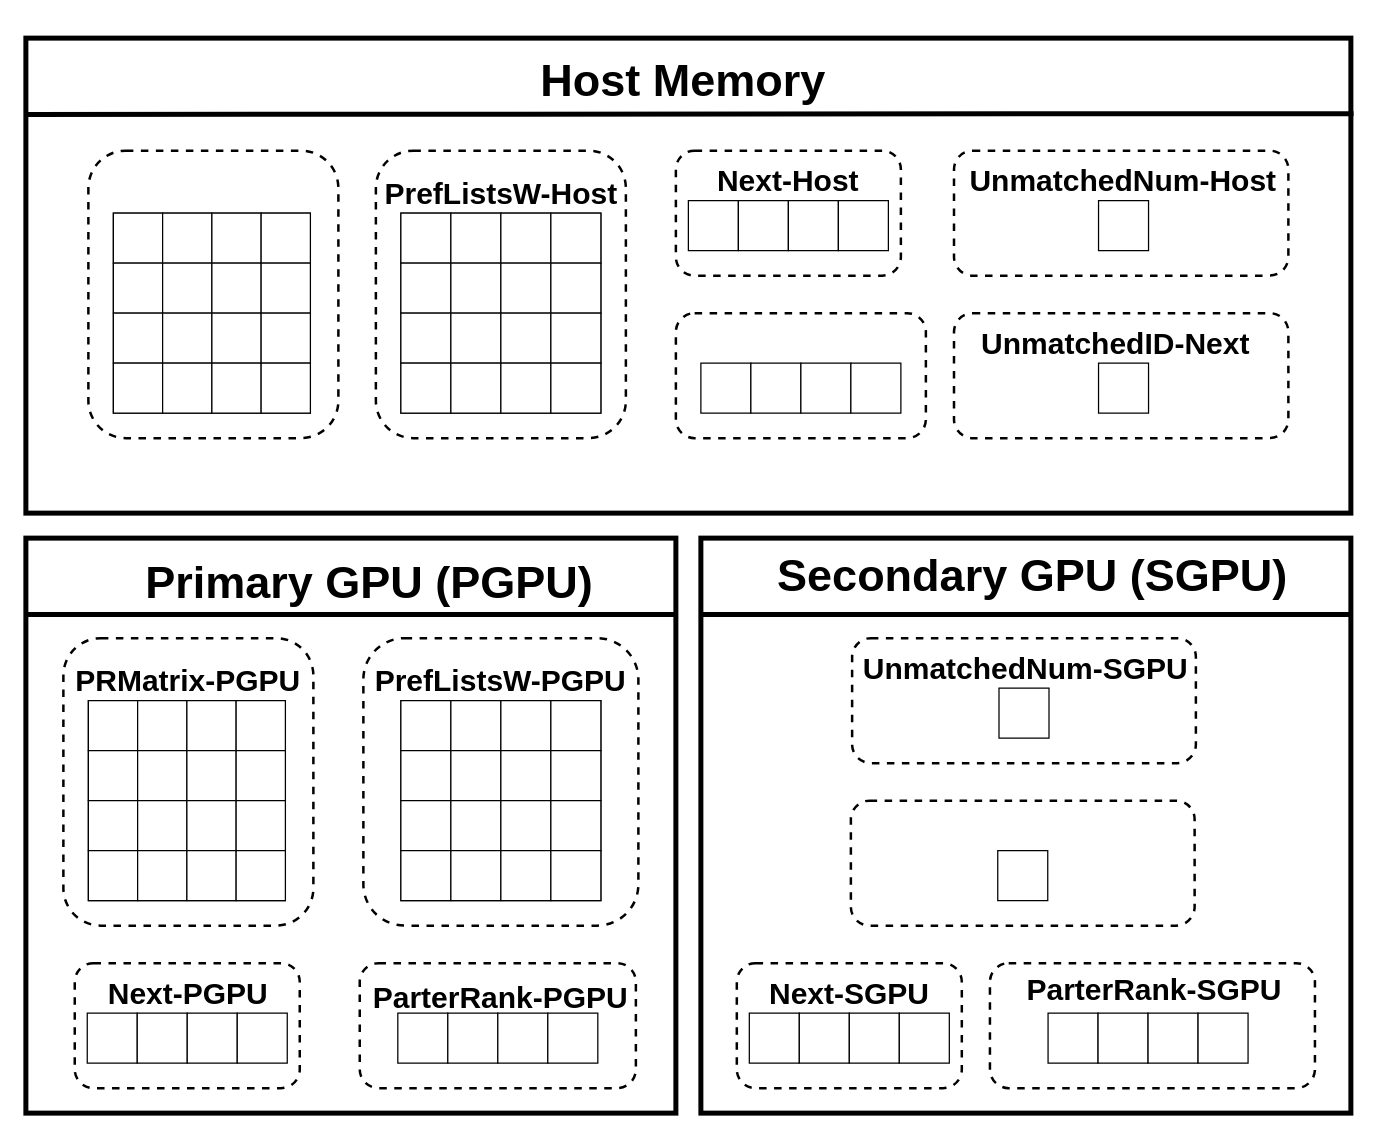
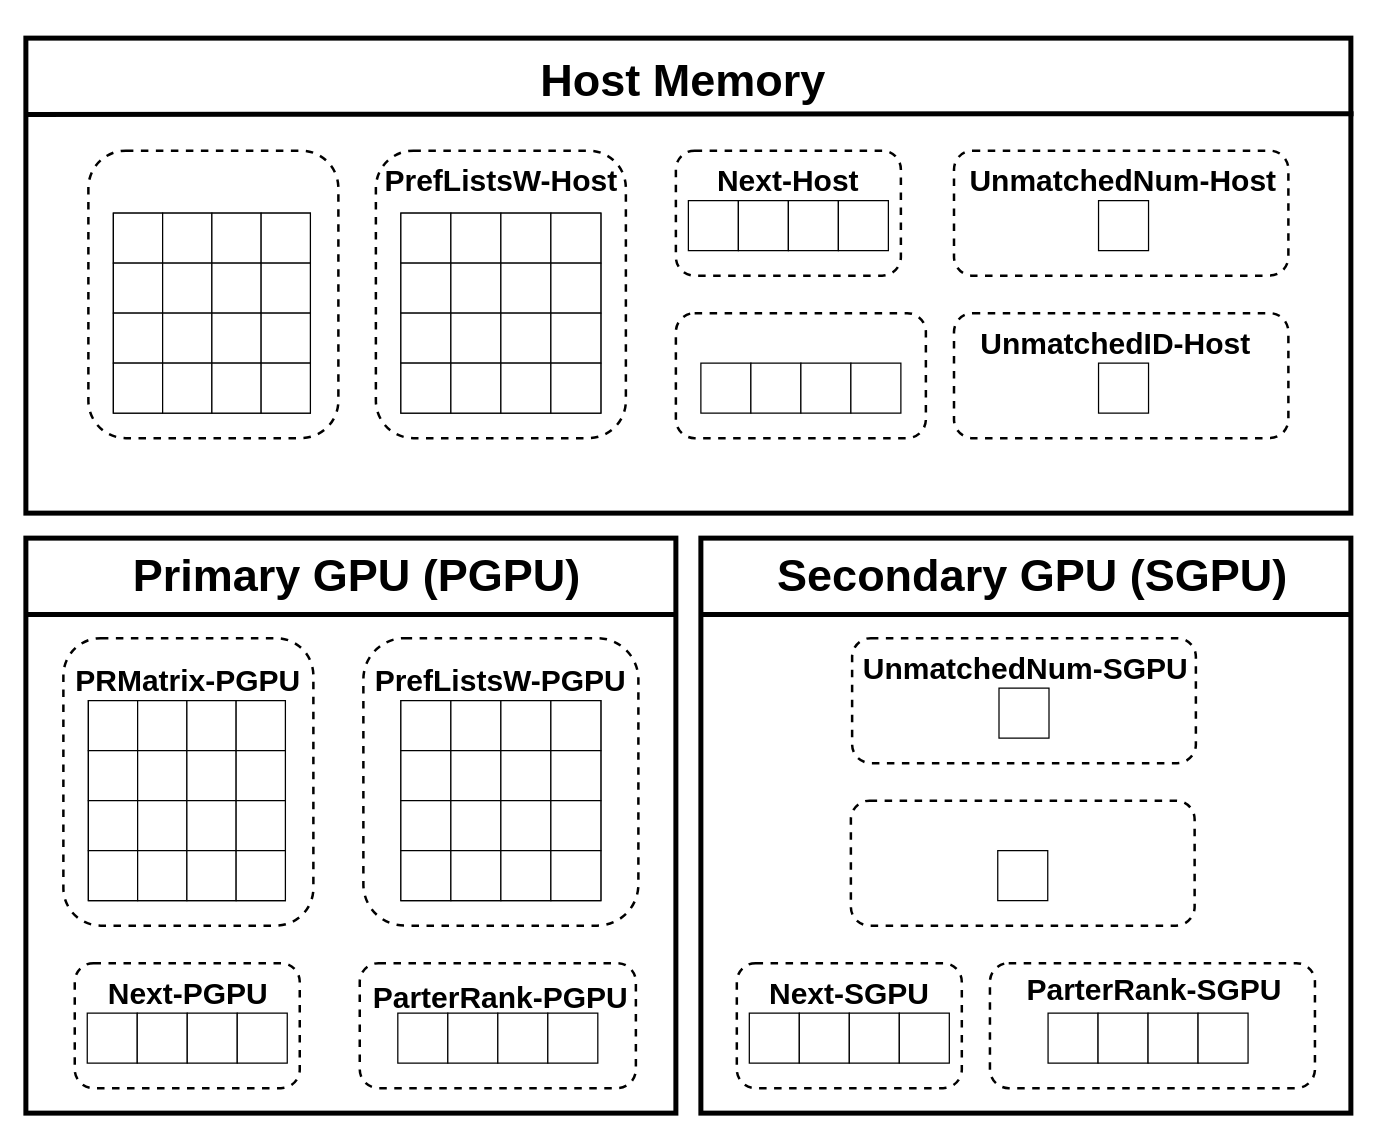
node "PrefListsW-Host": moved (501, 194) -> (501, 182)
node "UnmatchedID-Next": label "UnmatchedID-Next" -> "UnmatchedID-Host"
node "Primary GPU (PGPU)": moved (369, 582) -> (357, 576)
